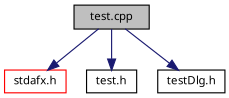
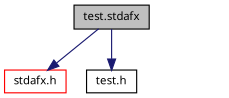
node "test.cpp": label "test.cpp" -> "test.stdafx"
node "testDlg.h": removed
